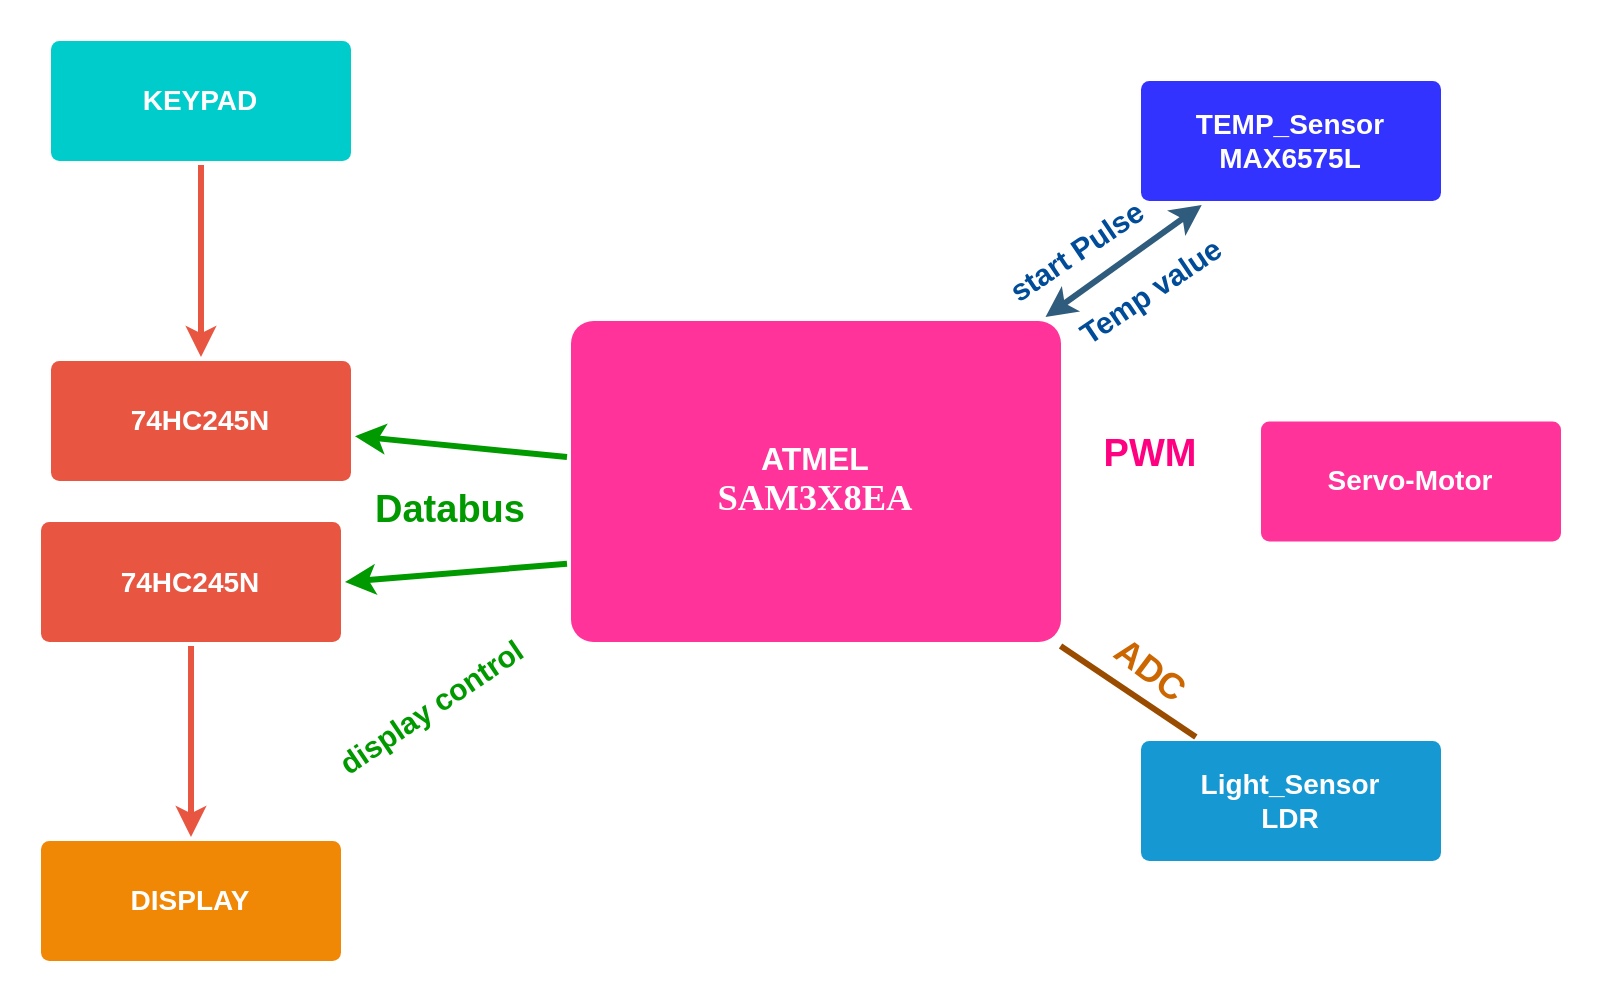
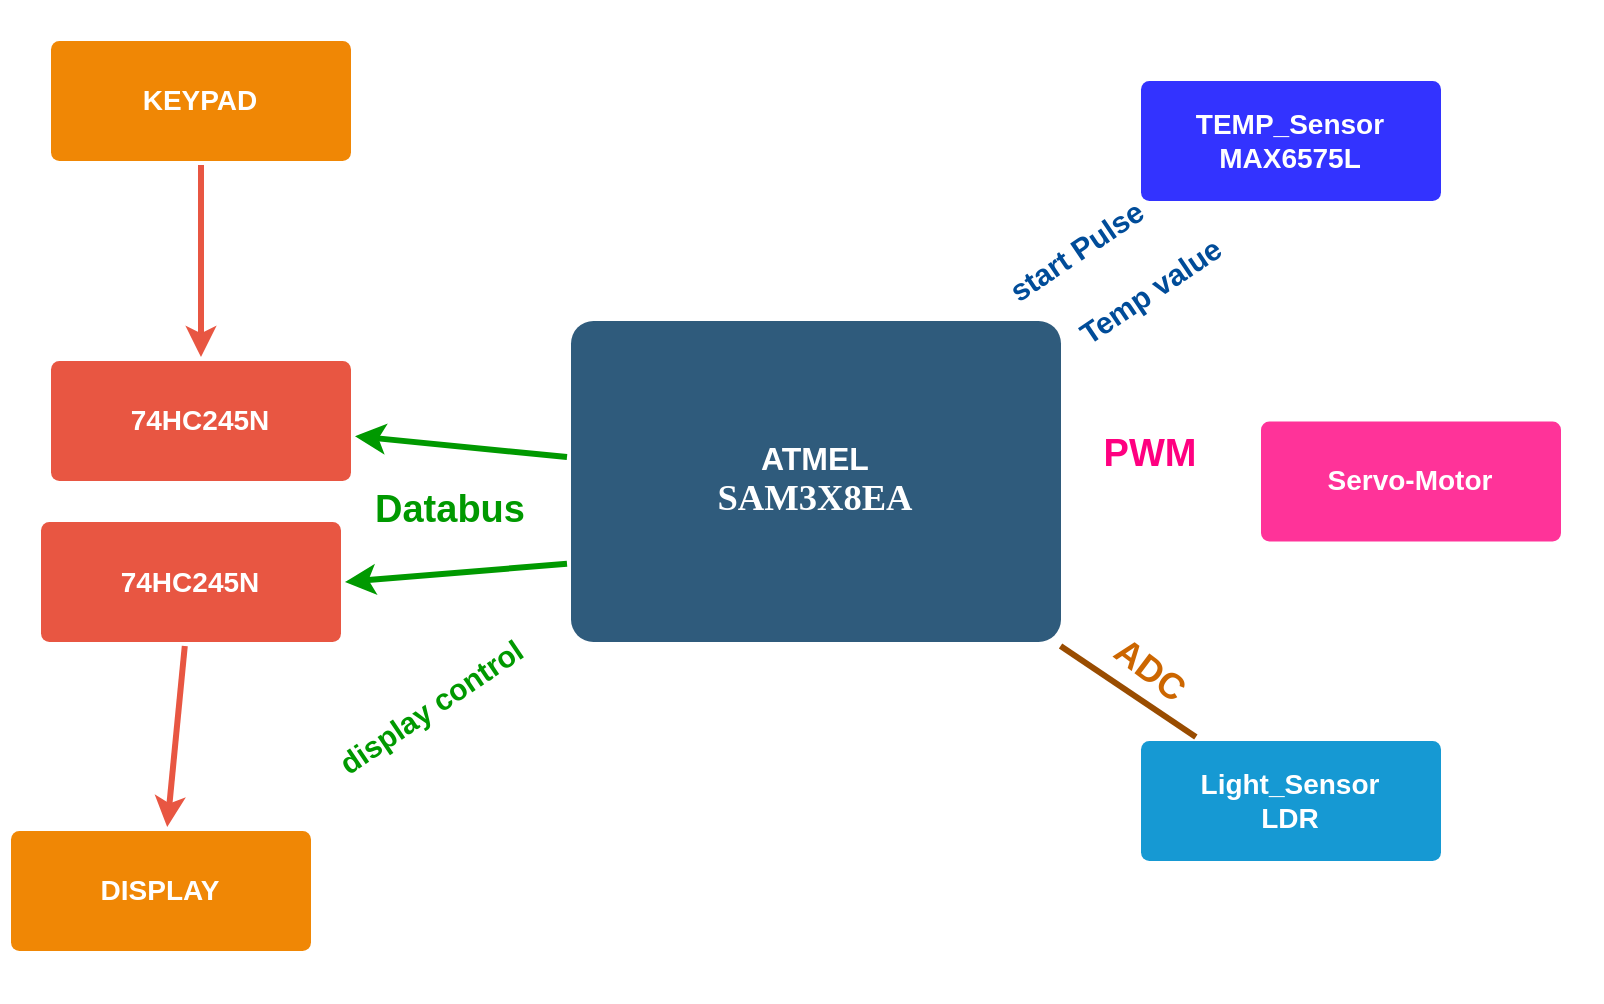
node "KEYPAD": fillcolor #00cccc -> #f08705
edge "TEMP_Sensor MAX6575L" -- "ATMEL SAM3X8EA": removed
node "ATMEL SAM3X8EA": fillcolor #ff3399 -> #2f5b7c
node "DISPLAY": moved (191, 901) -> (161, 891)
